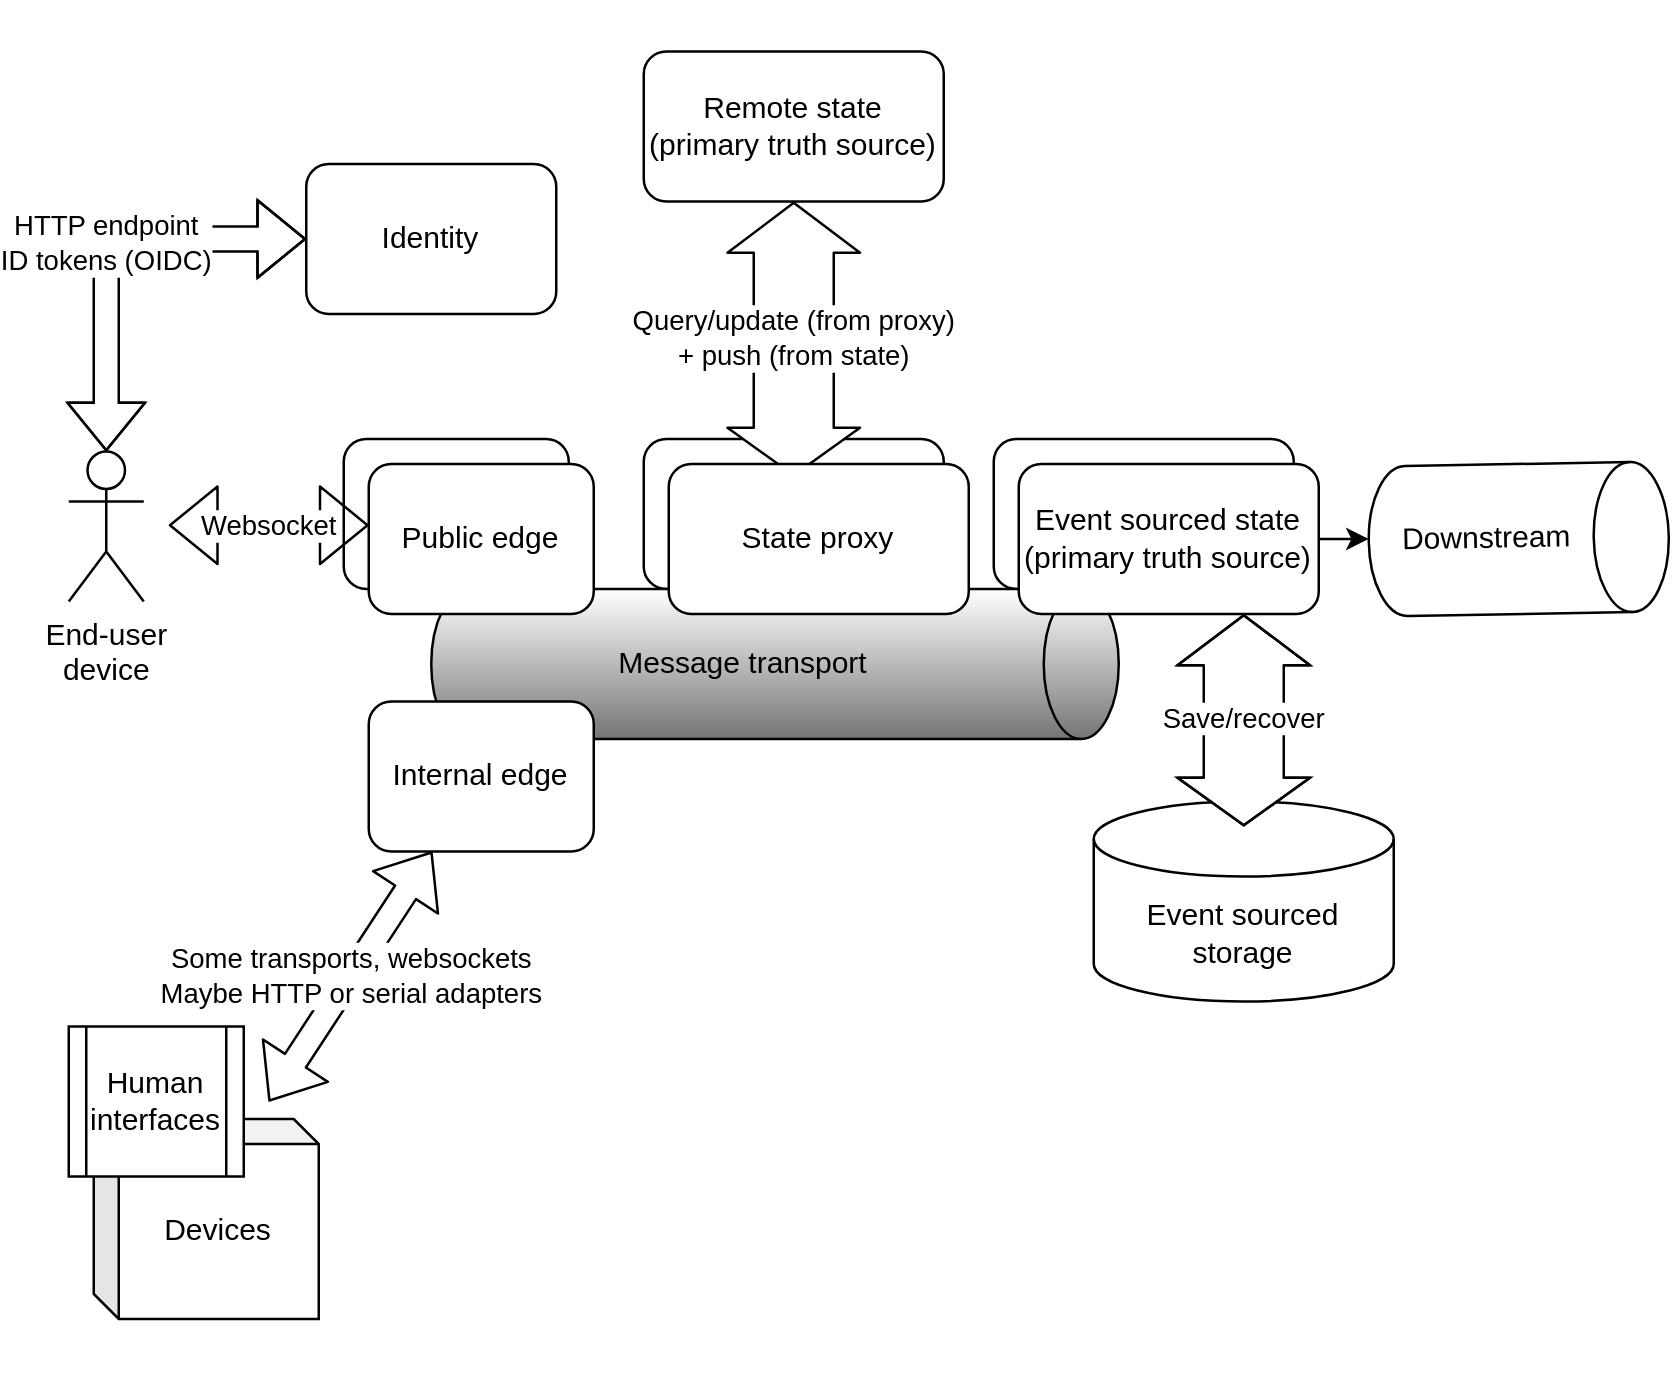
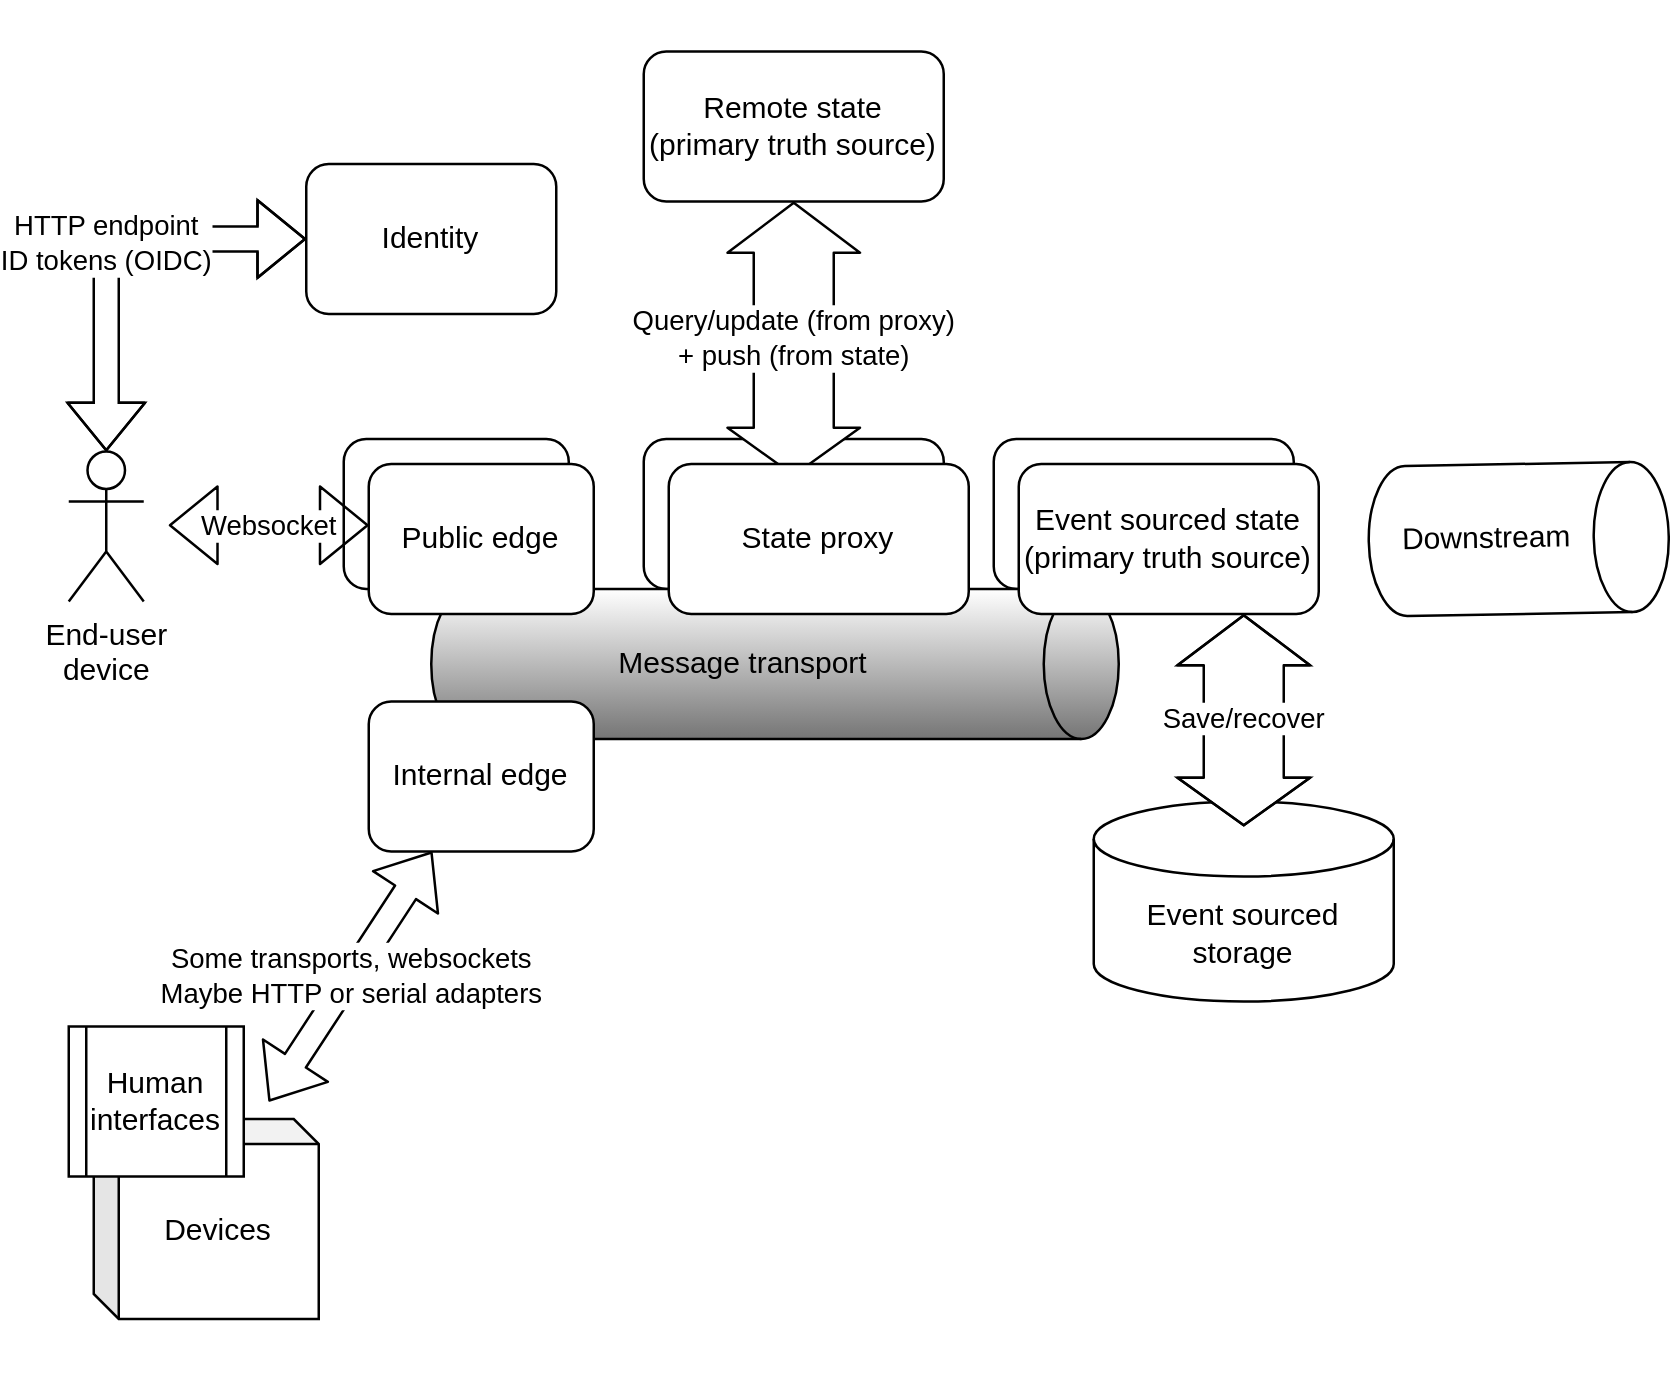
edge "Event sourced state (primary truth source)" -> "Downstream": removed
